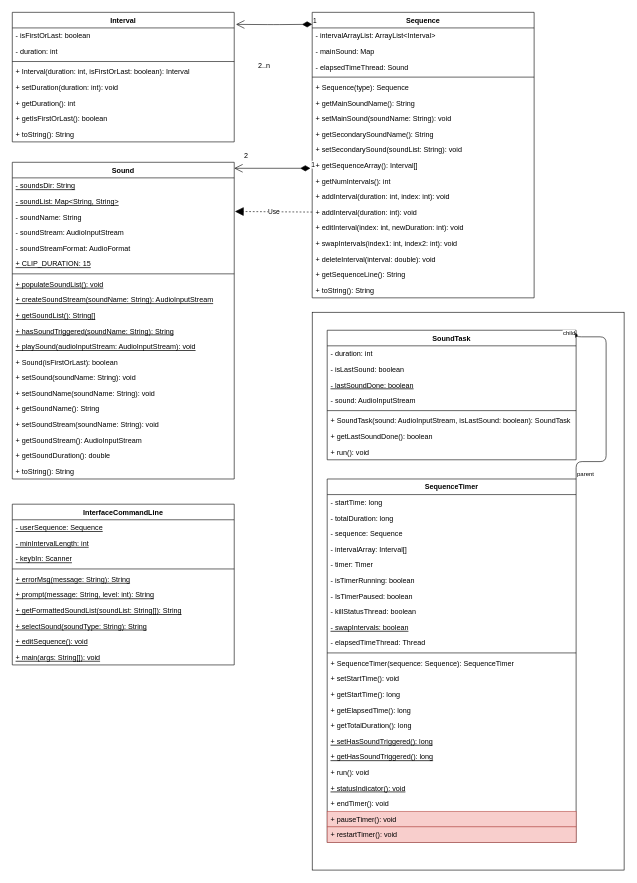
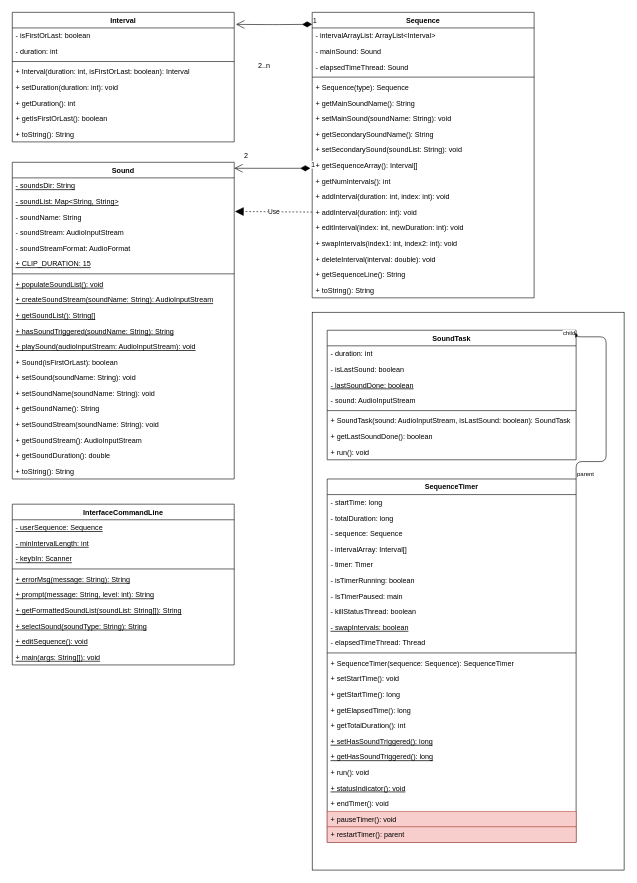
node "- mainSound: Map": label "- mainSound: Map" -> "- mainSound: Sound"
node "- IsTimerPaused: boolean": label "- IsTimerPaused: boolean" -> "- IsTimerPaused: main"
node "+ getTotalDuration(): long": label "+ getTotalDuration(): long" -> "+ getTotalDuration(): int"
node "+ restartTimer(): void": label "+ restartTimer(): void" -> "+ restartTimer(): parent"
